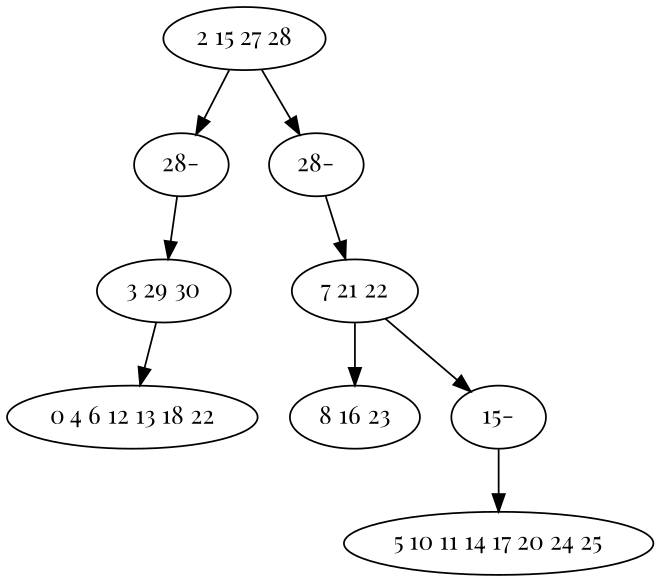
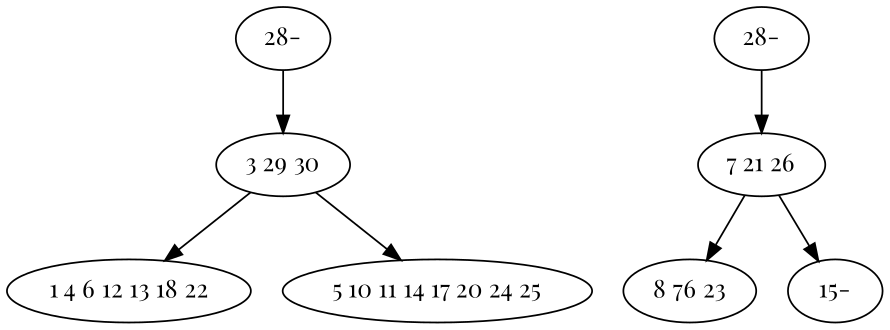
node "2 15 27 28": removed
node "7 21 22": label "7 21 22" -> "7 21 26"
node "0 4 6 12 13 18 22": label "0 4 6 12 13 18 22" -> "1 4 6 12 13 18 22"
node "8 16 23": label "8 16 23" -> "8 76 23"
edge "15-" -> "5 10 11 14 17 20 24 25": now "3 29 30" -> "5 10 11 14 17 20 24 25"
